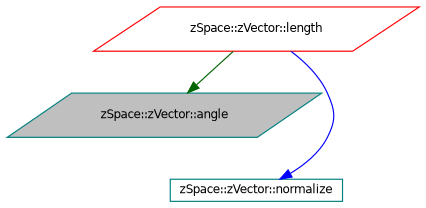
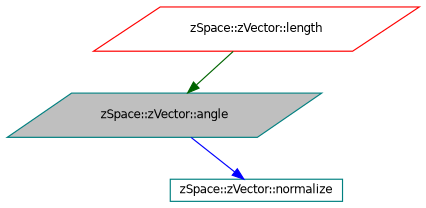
edge "zSpace::zVector::length" -> "zSpace::zVector::normalize": now "zSpace::zVector::angle" -> "zSpace::zVector::normalize"
